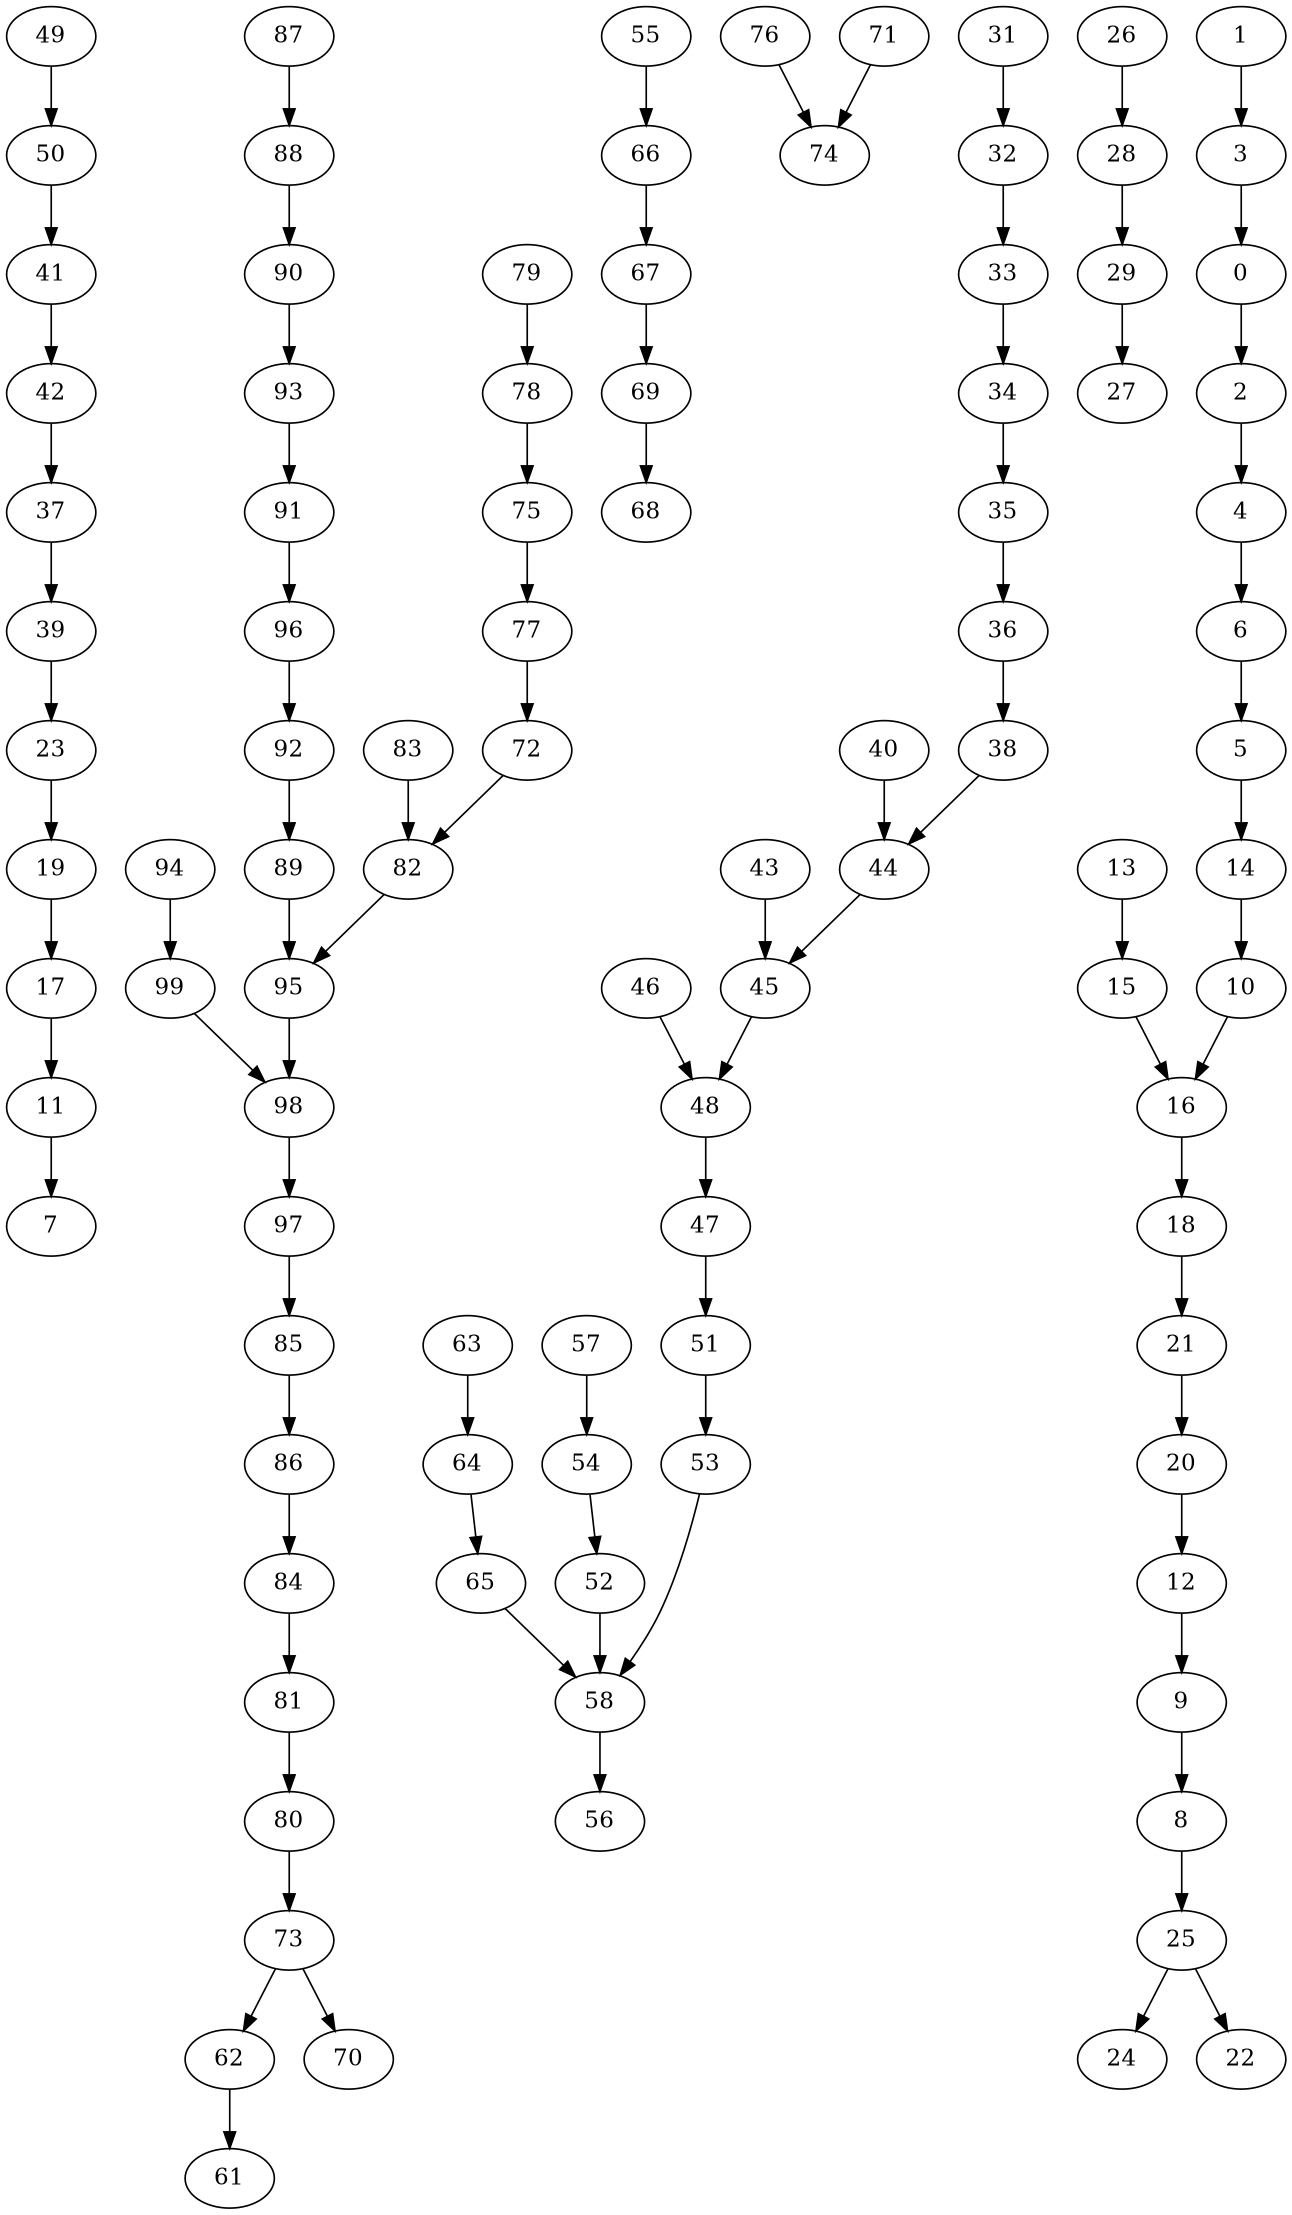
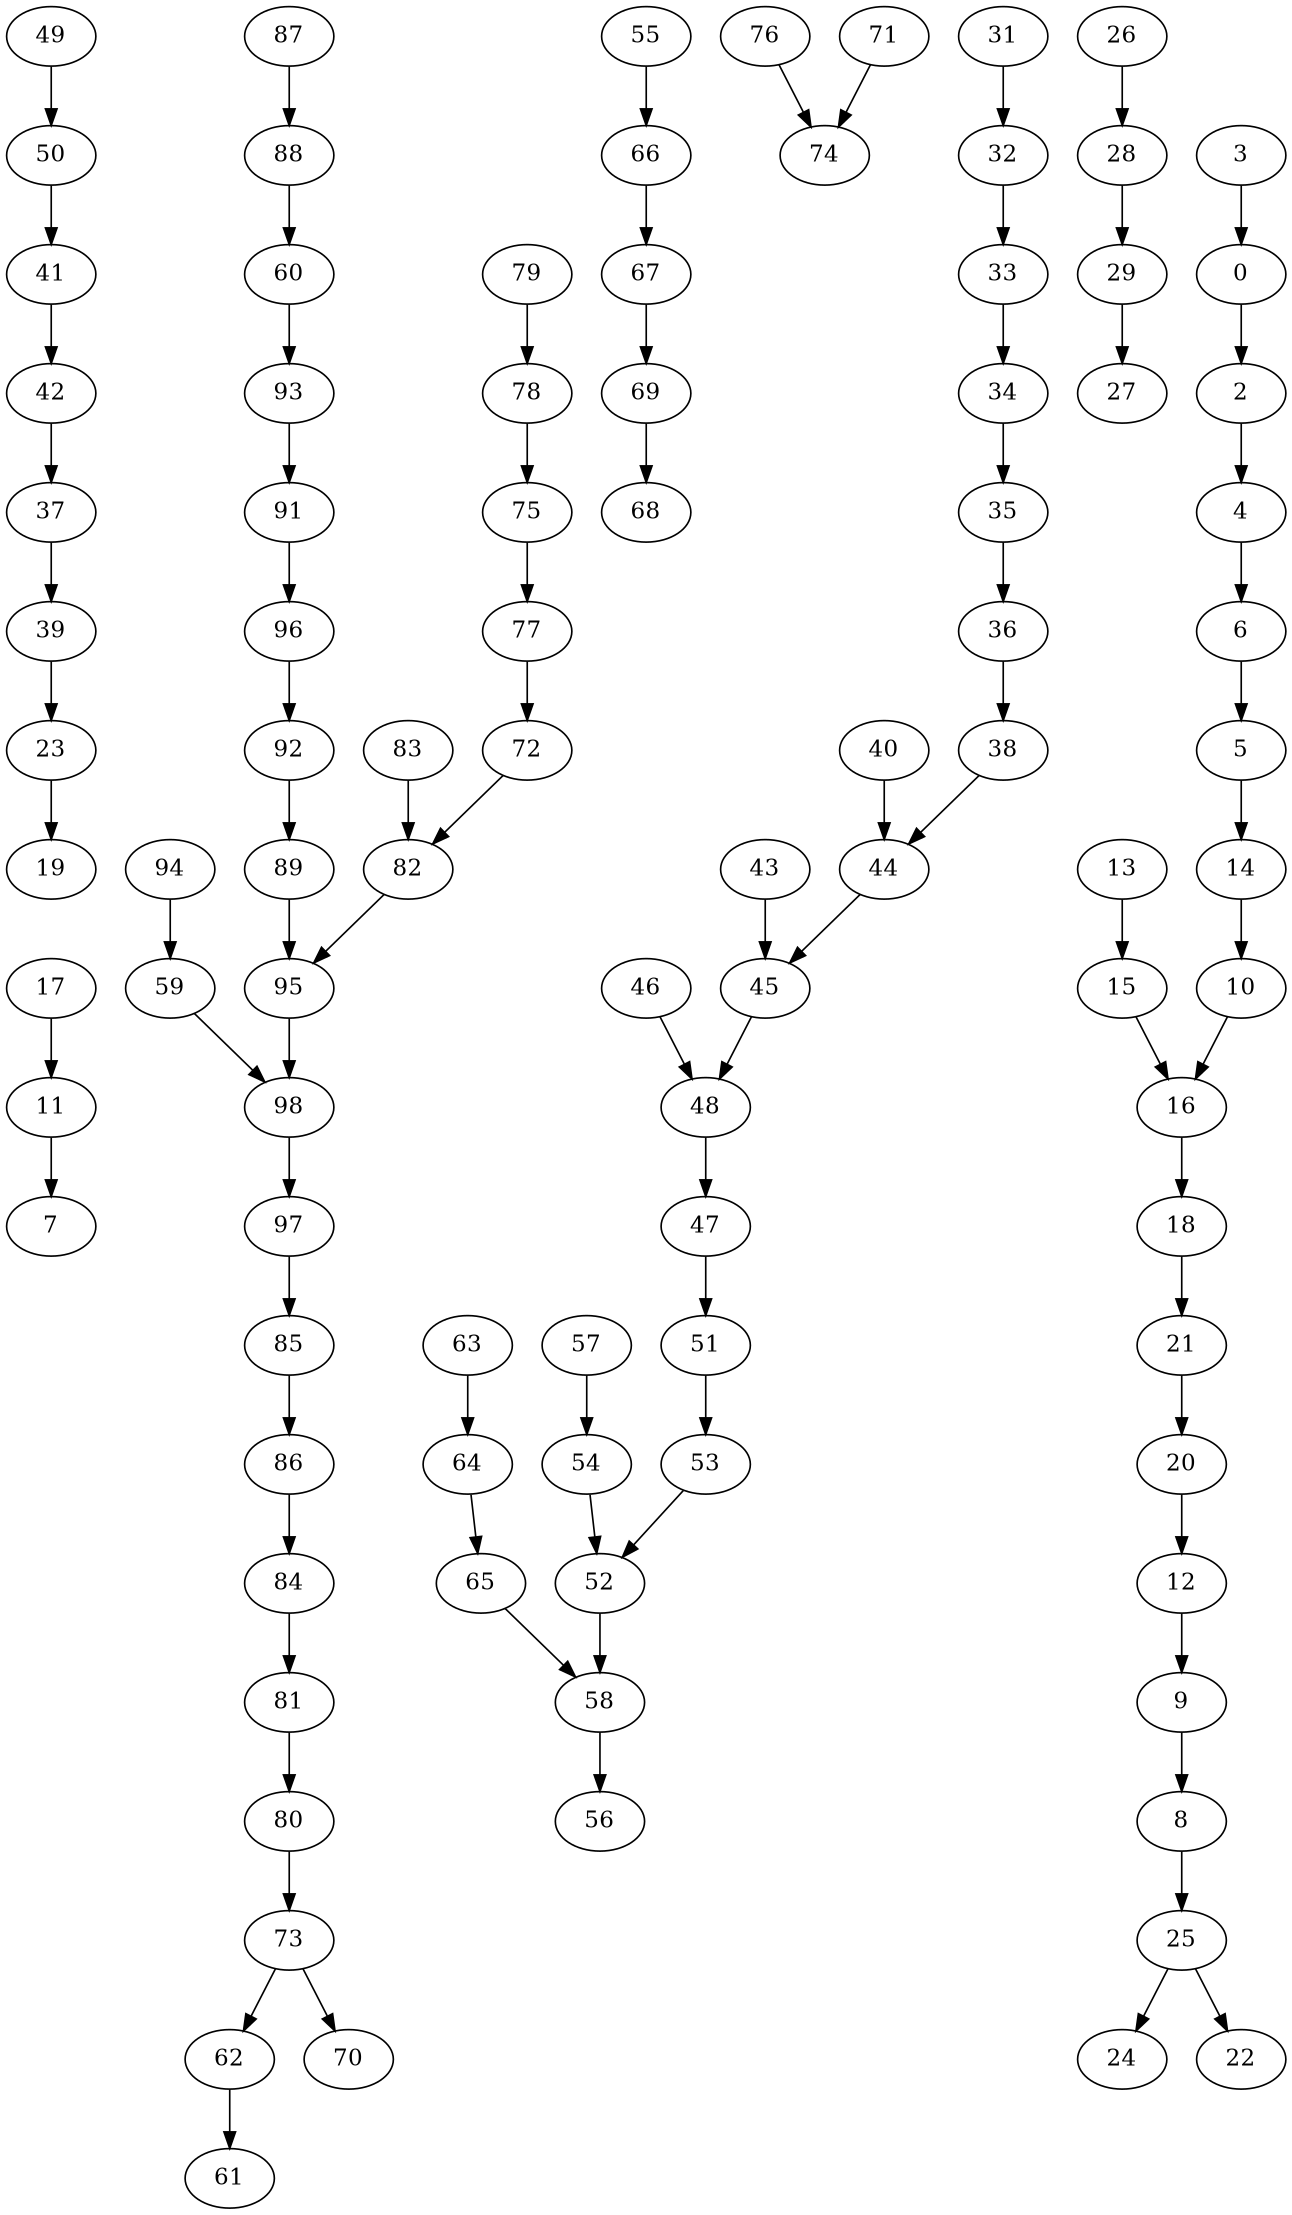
node "1": removed
node "90": label "90" -> "60"
edge "19" -> "17": removed
node "99": label "99" -> "59"
edge "53" -> "58": now "53" -> "52"
